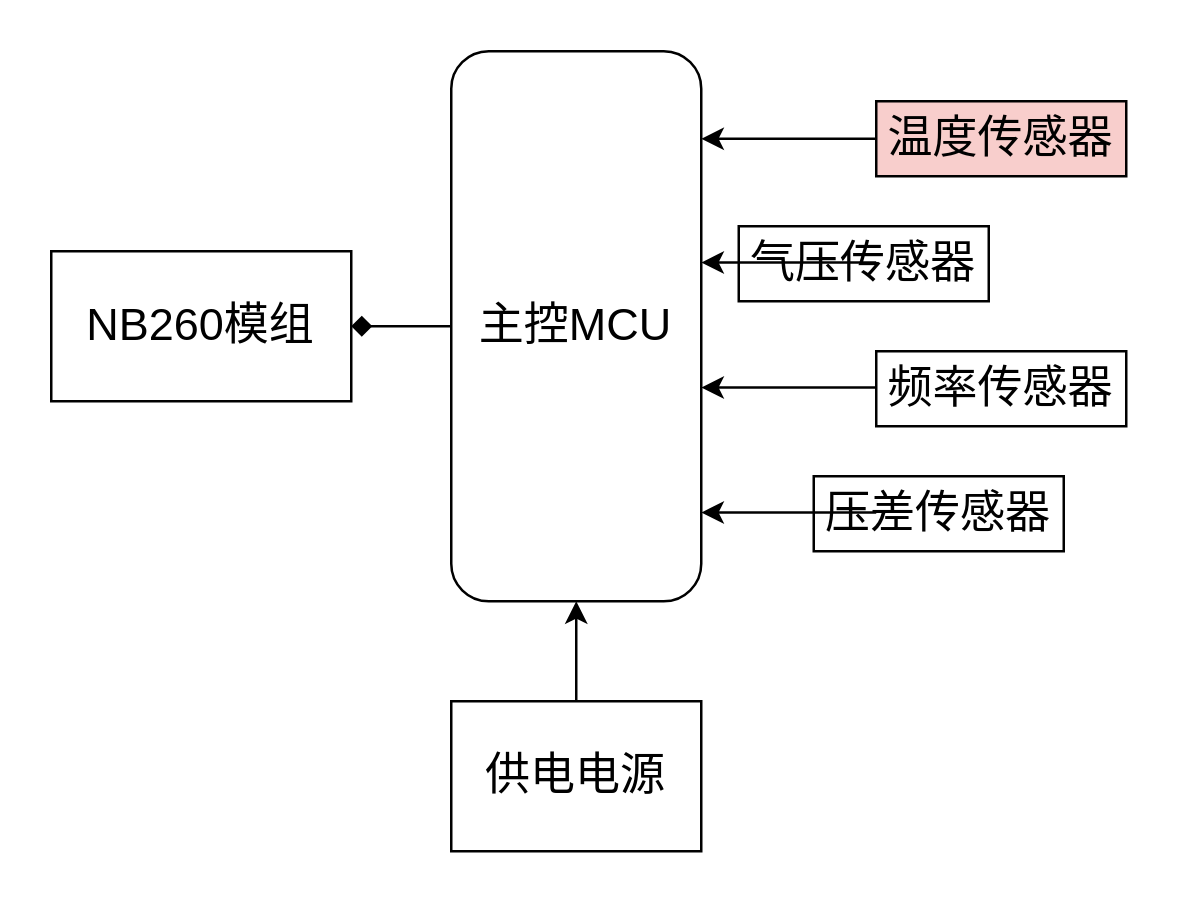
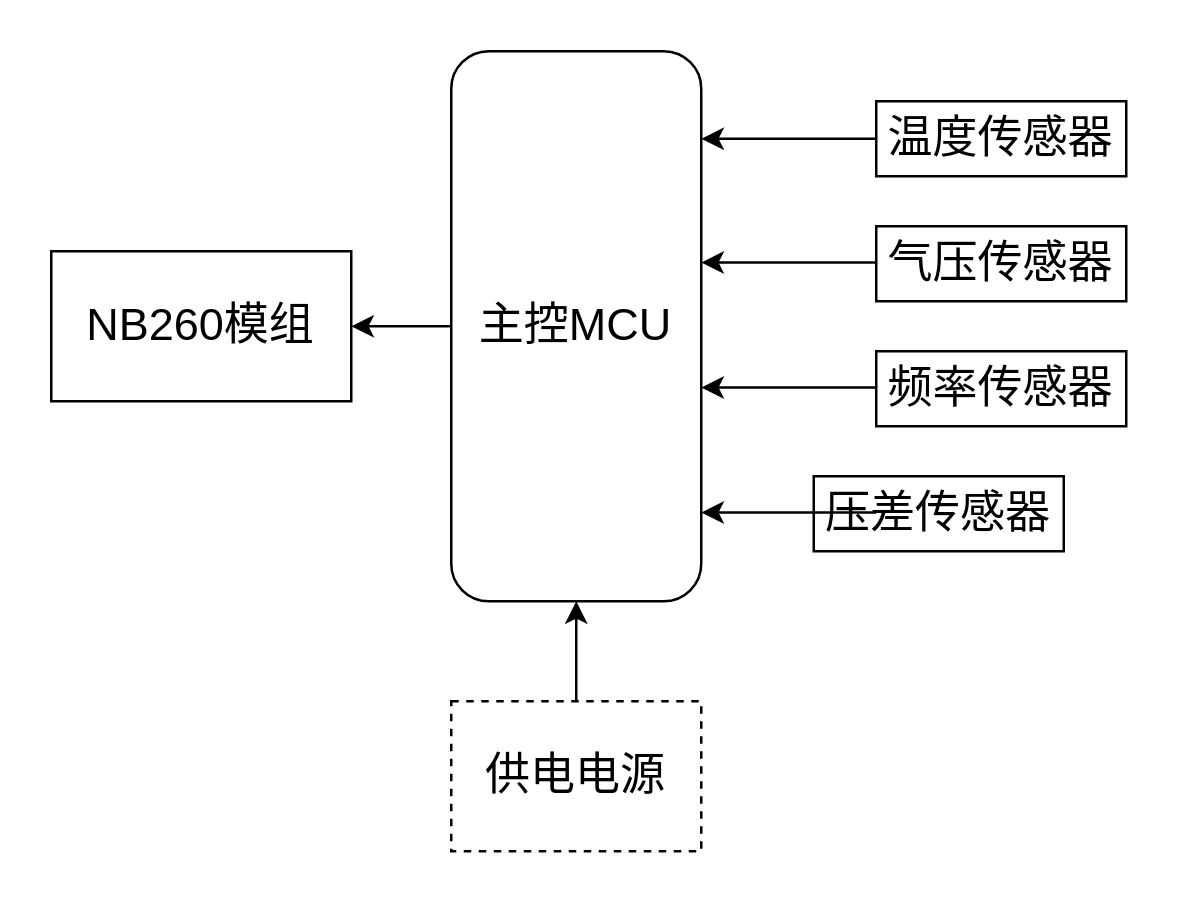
node "温度传感器": fillcolor #f8cecc -> #ffffff
node "气压传感器": moved (864, 264) -> (1001, 264)
edge "主控MCU" -> "NB260模组": arrowhead diamond -> classic
node "供电电源": style solid -> dashed
